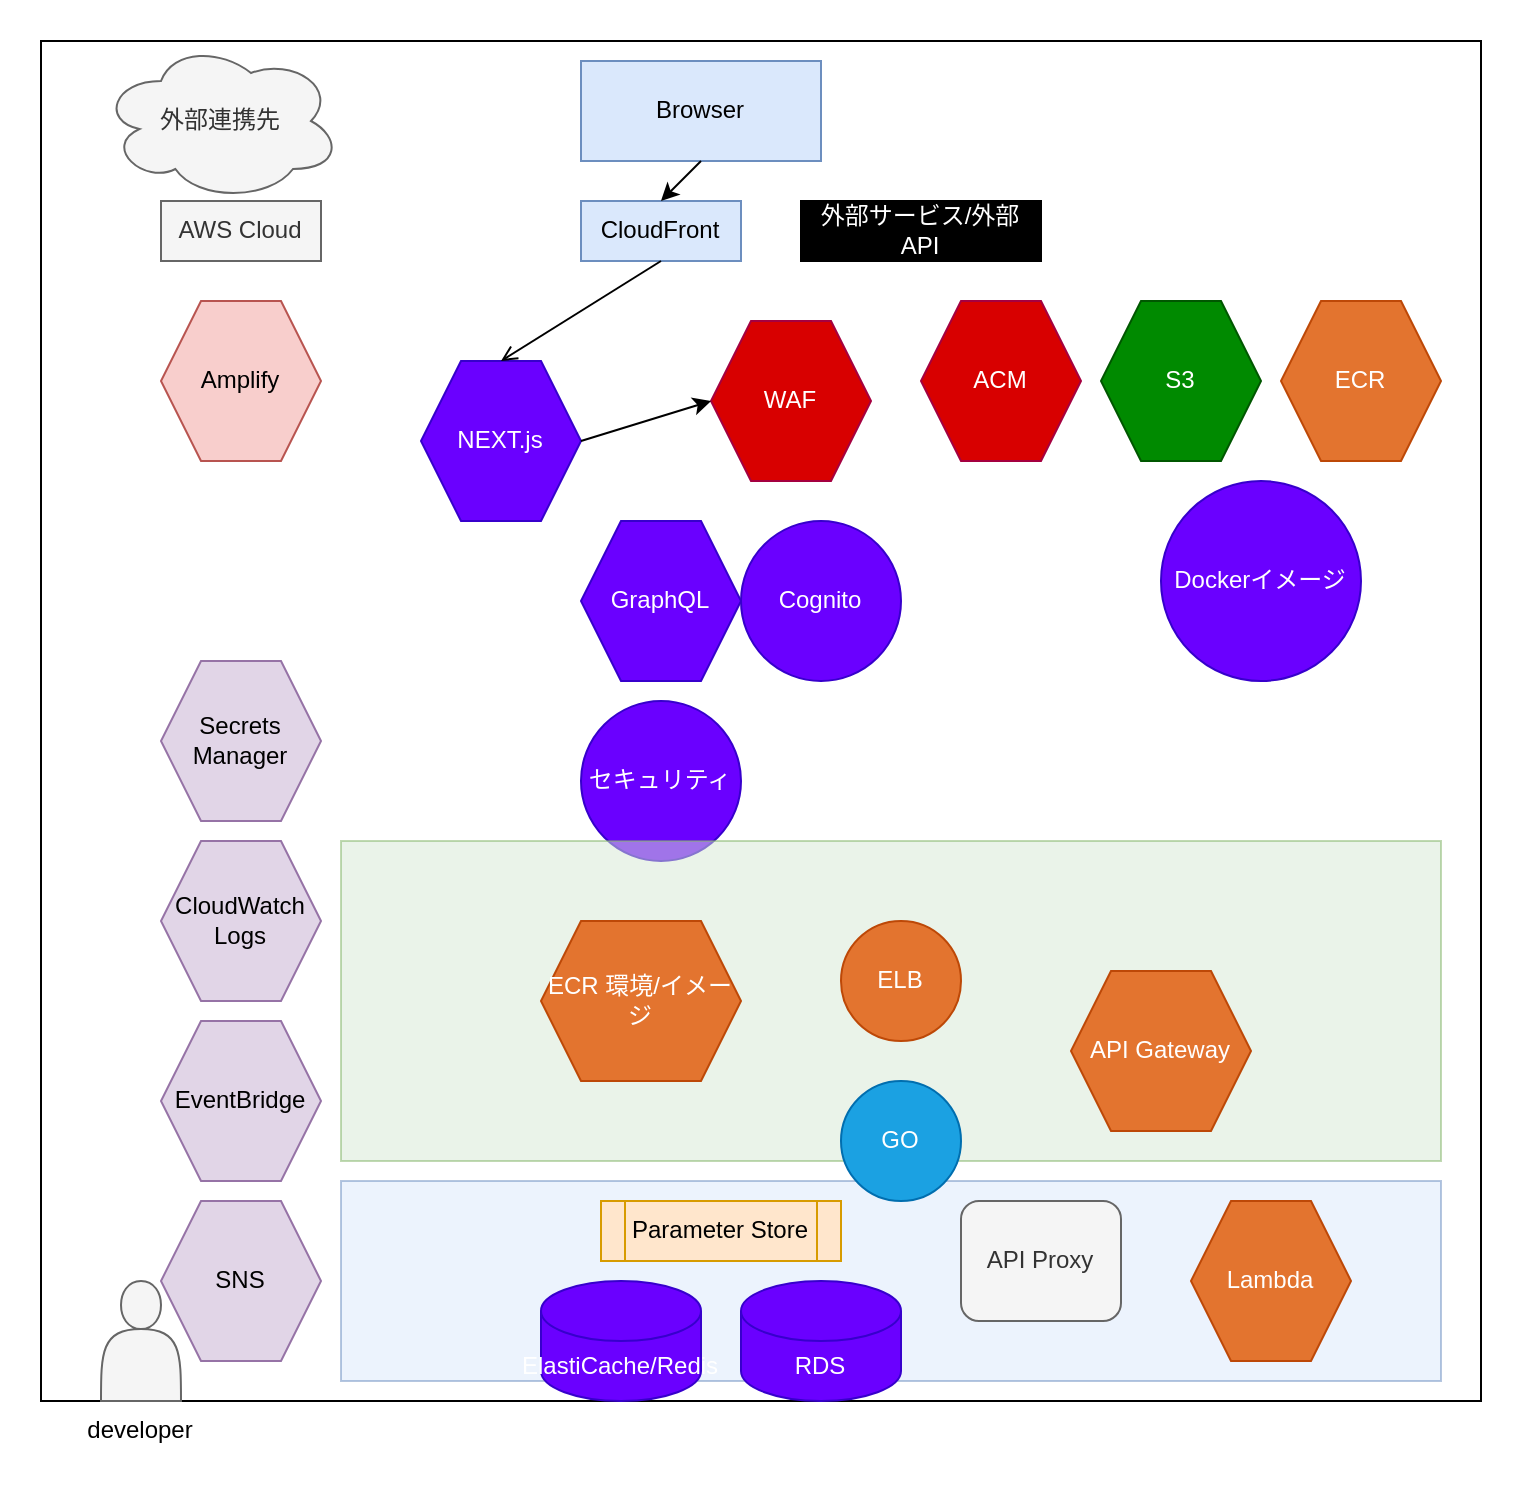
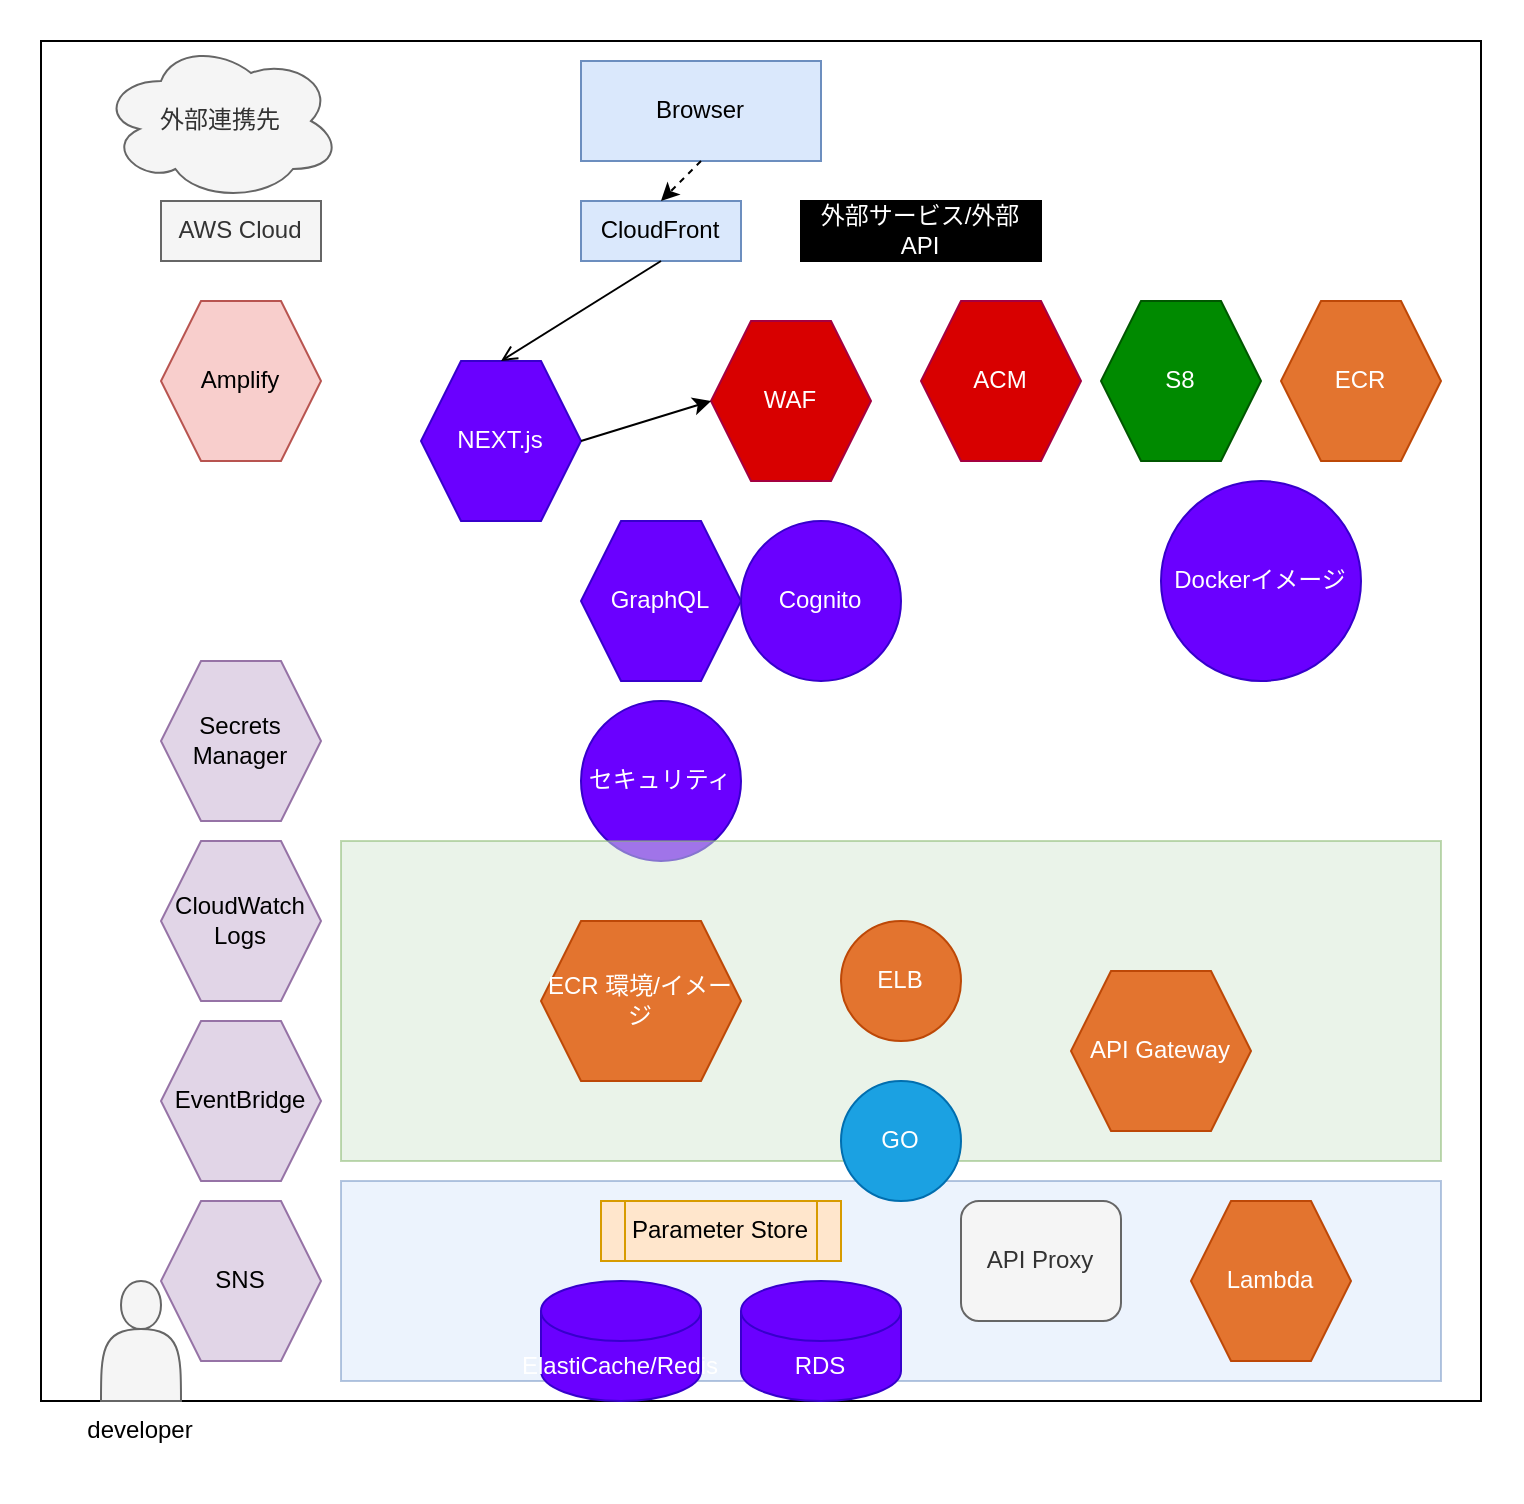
edge "Browser" -> "CloudFront": style solid -> dashed
node "S3": label "S3" -> "S8"
